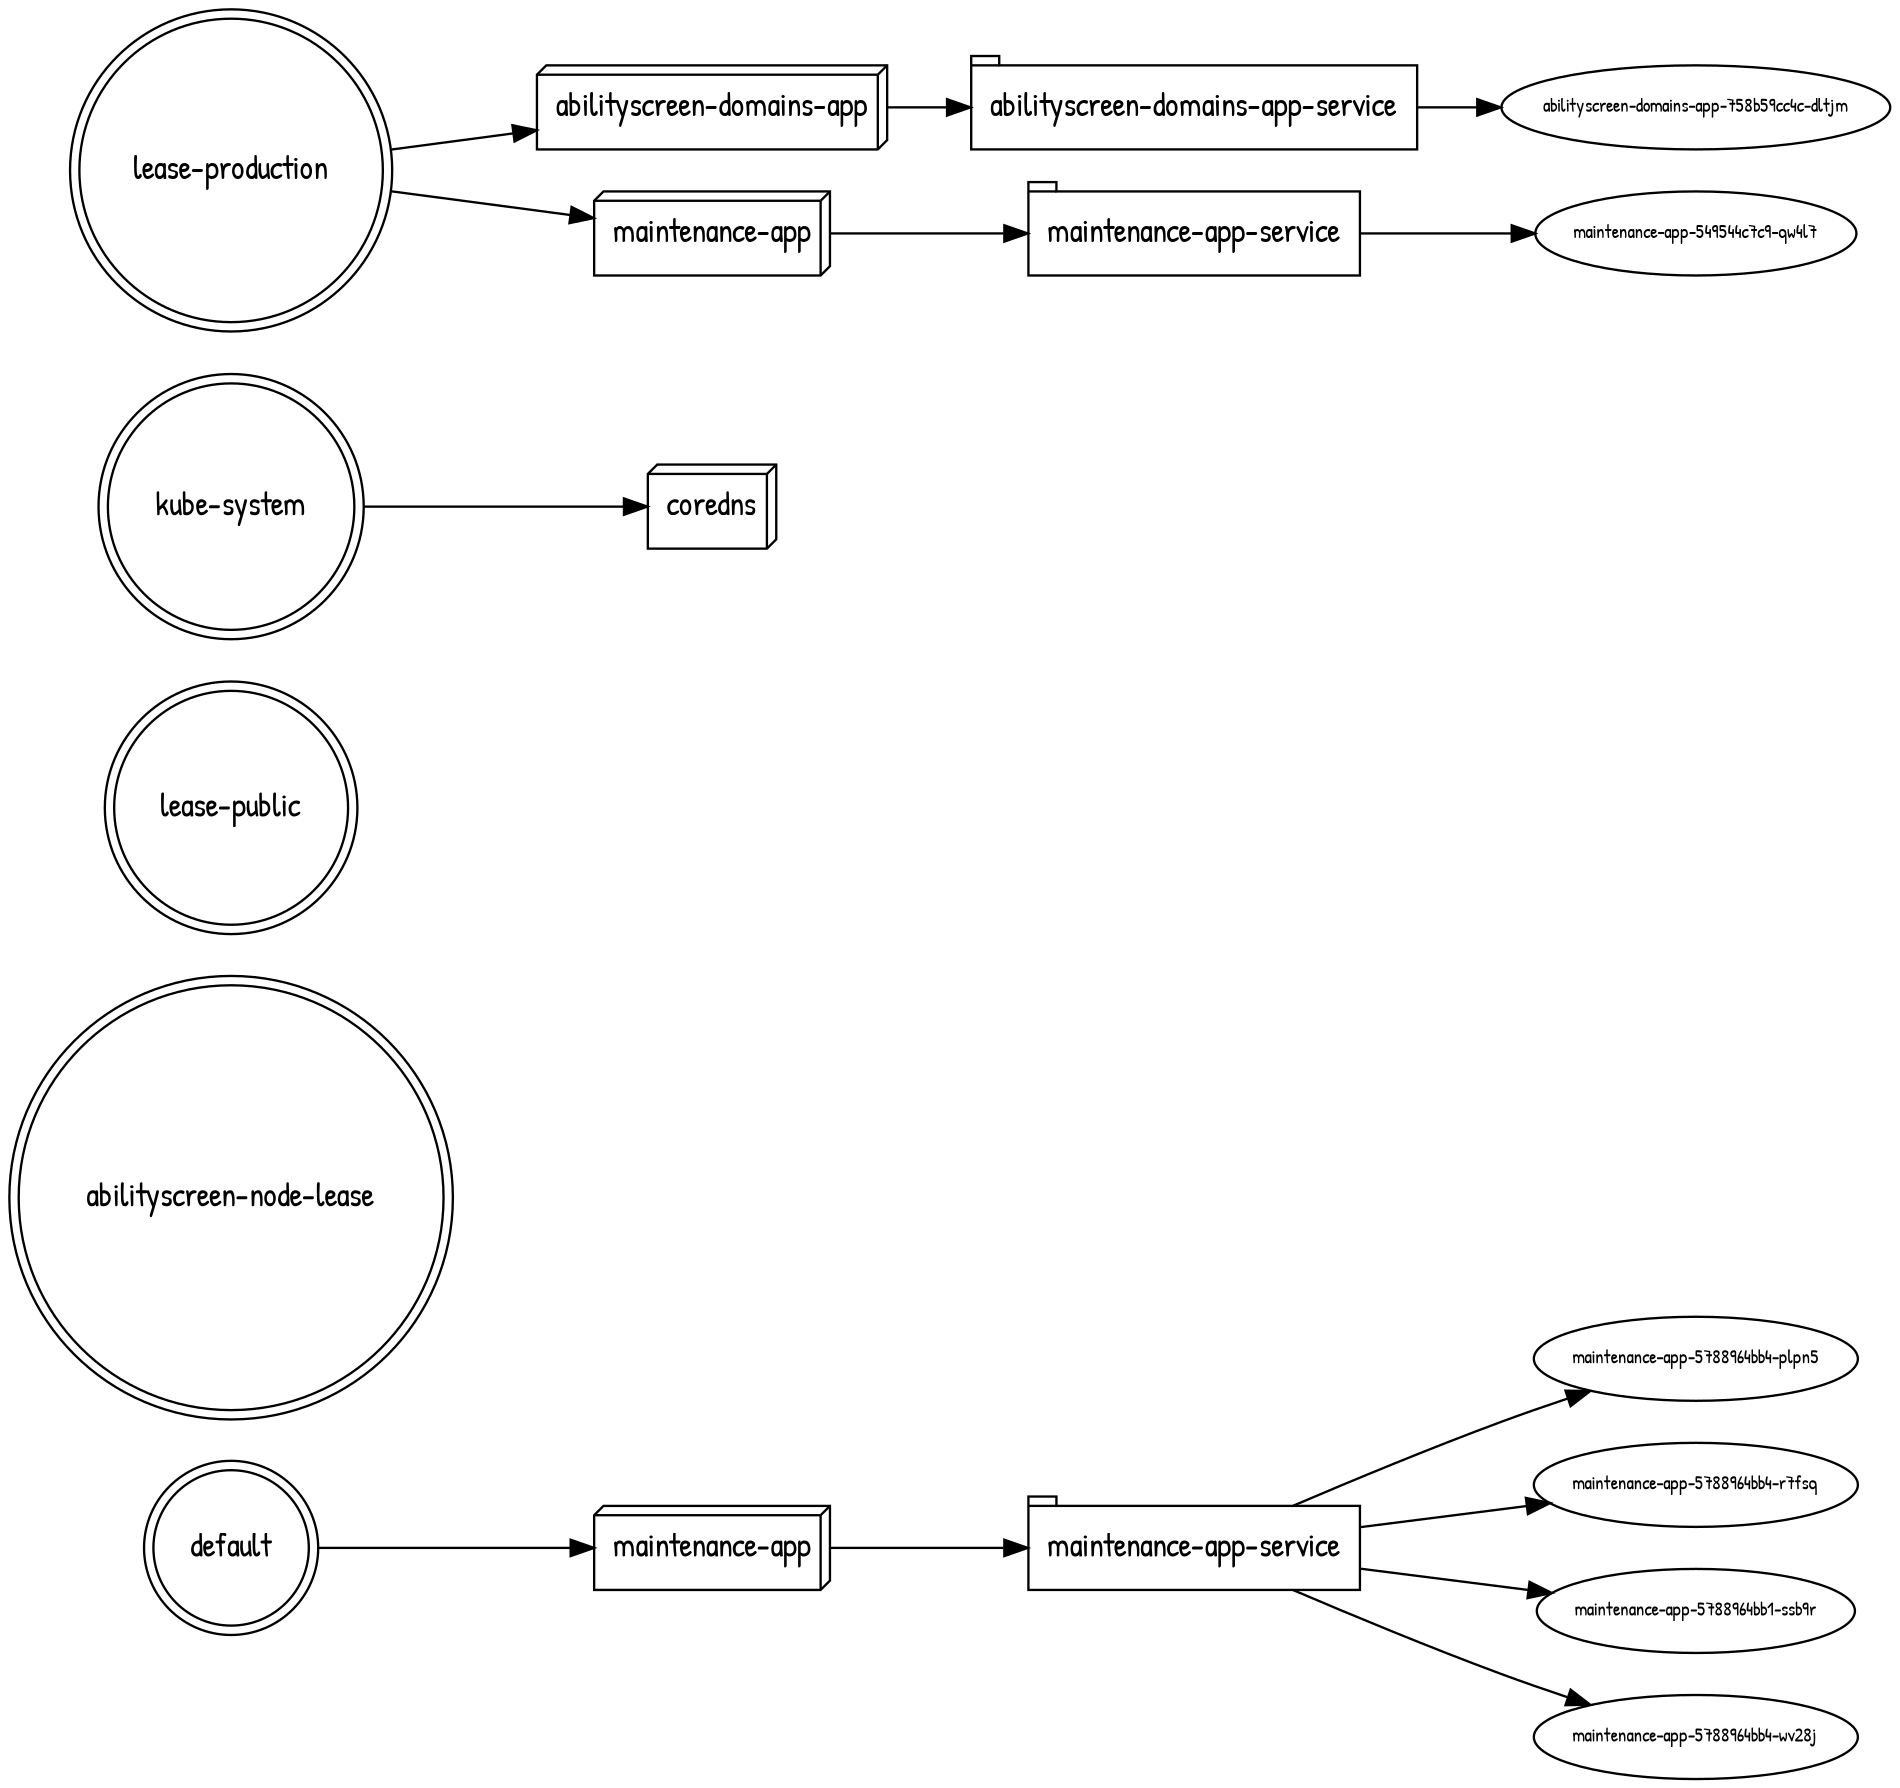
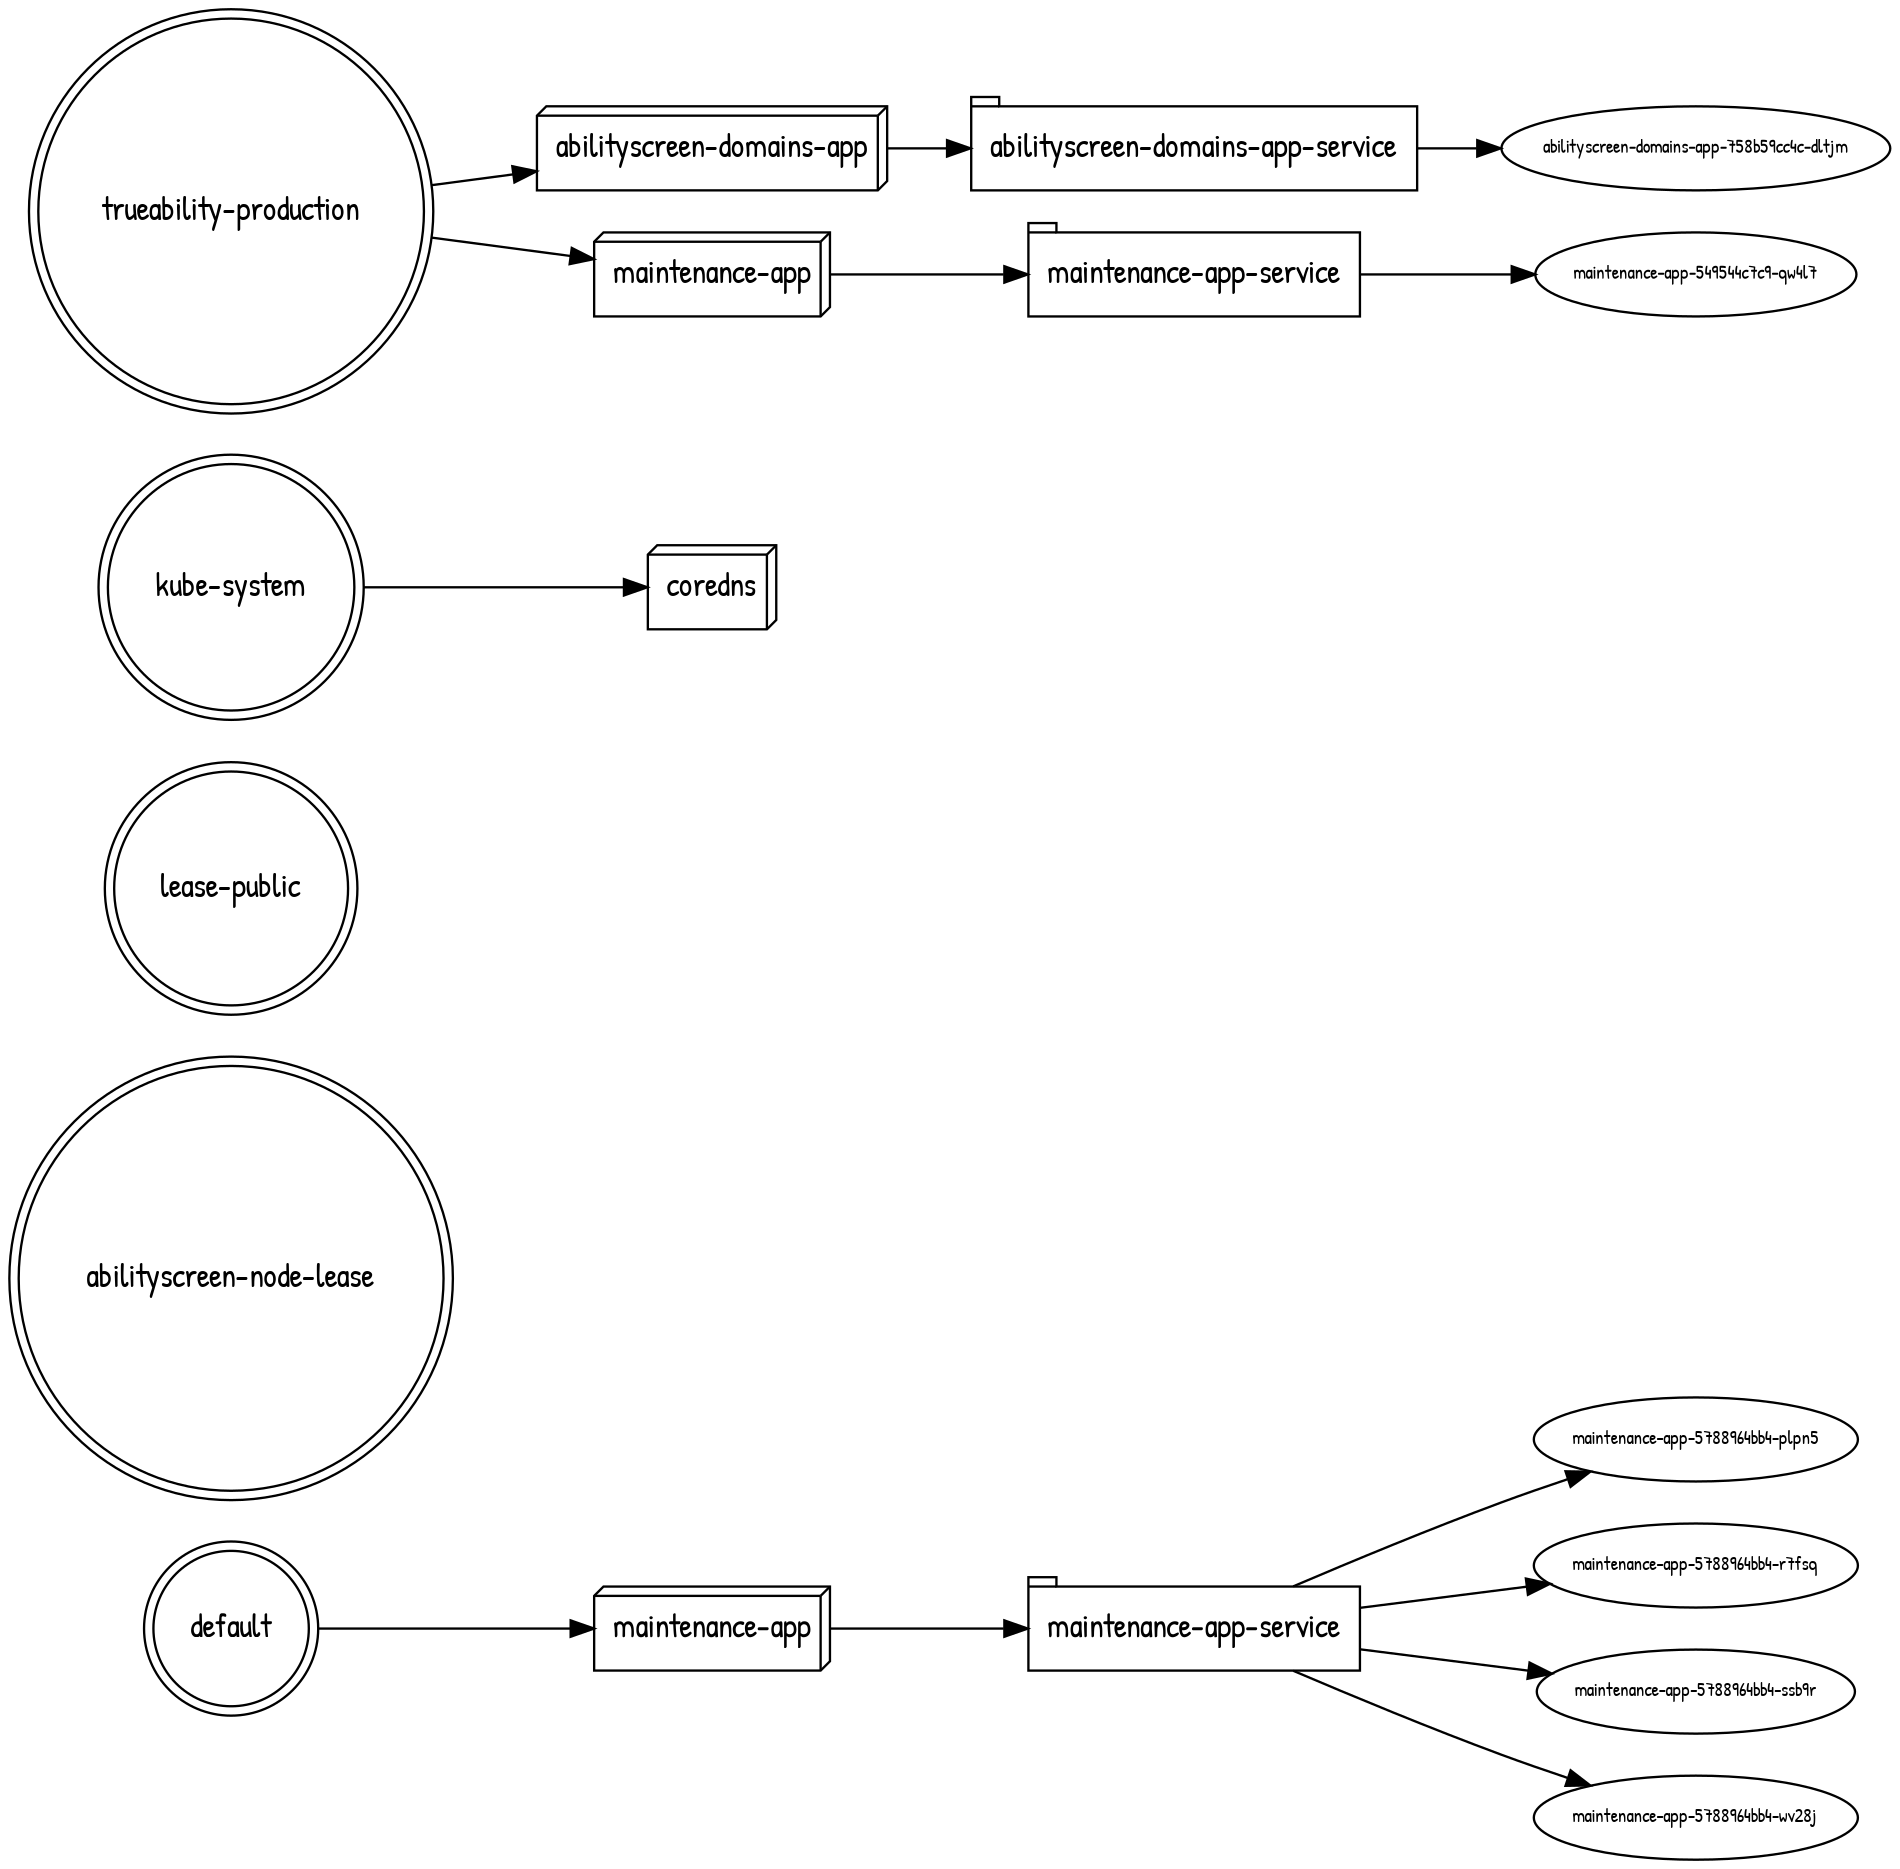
node "lease-production": label "lease-production" -> "trueability-production"
node "maintenance-app-5788964bb1-ssb9r": label "maintenance-app-5788964bb1-ssb9r" -> "maintenance-app-5788964bb4-ssb9r"
